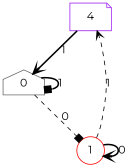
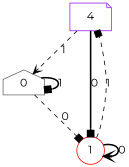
edge "4" -> "0": style bold -> dashed
edge "4" -> "1": added, label "0"
edge "1" -> "4": arrowhead vee -> box
